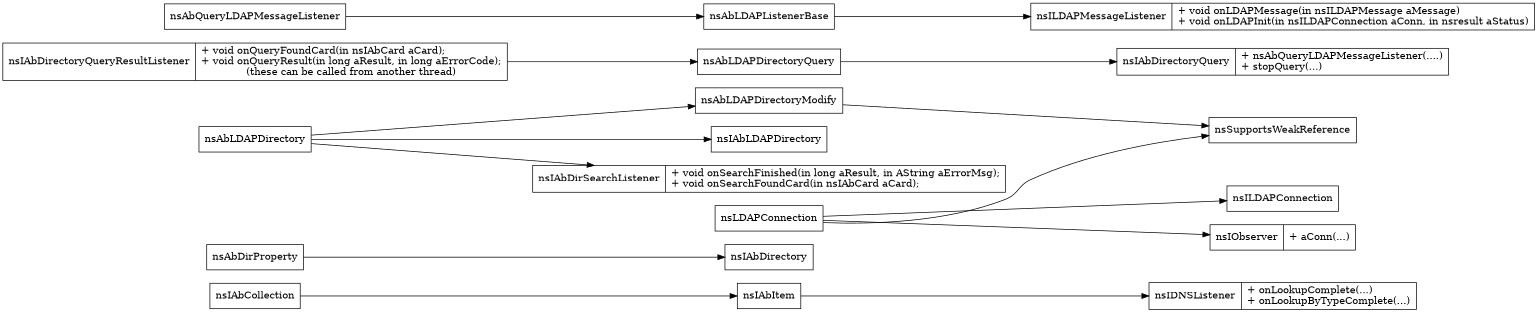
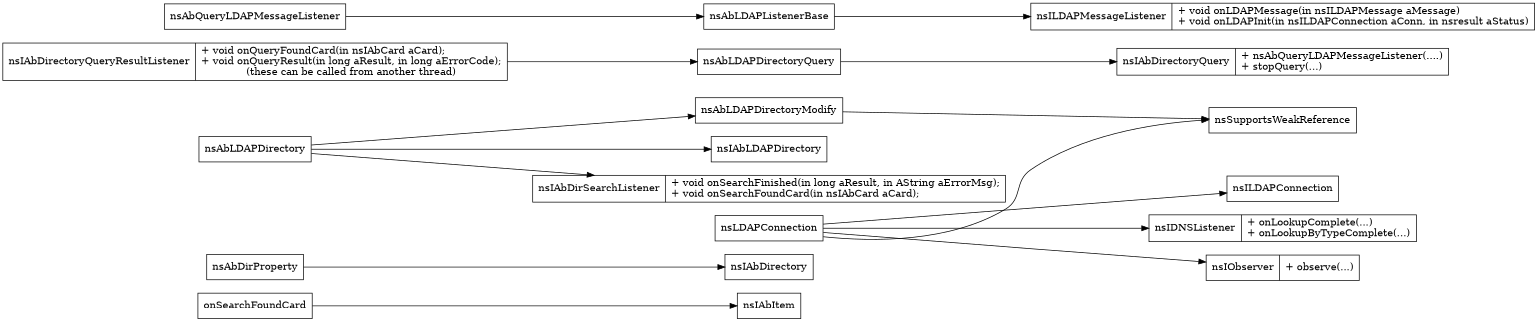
node "nsIObserver": text "+ aConn(...)" -> "+ observe(...)"
node "nsIAbCollection": label "nsIAbCollection" -> "onSearchFoundCard"
edge "nsIAbItem" -> "nsIDNSListener": now "nsLDAPConnection" -> "nsIDNSListener"
